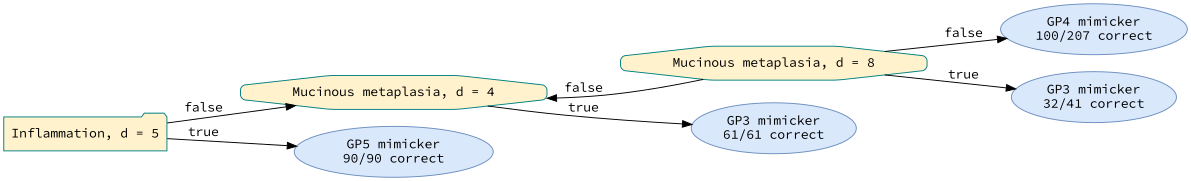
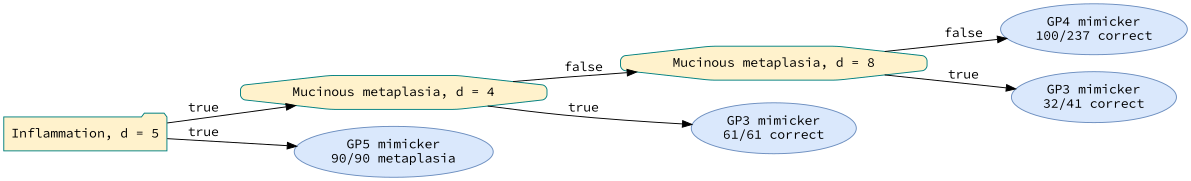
node "GP4 mimicker": text "100/207 correct" -> "100/237 correct"
edge "Mucinous metaplasia, d = 8" -> "Mucinous metaplasia, d = 4": reversed
edge "Inflammation, d = 5" -> "Mucinous metaplasia, d = 4": label "false" -> "true"
node "GP5 mimicker": text "90/90 correct" -> "90/90 metaplasia"
